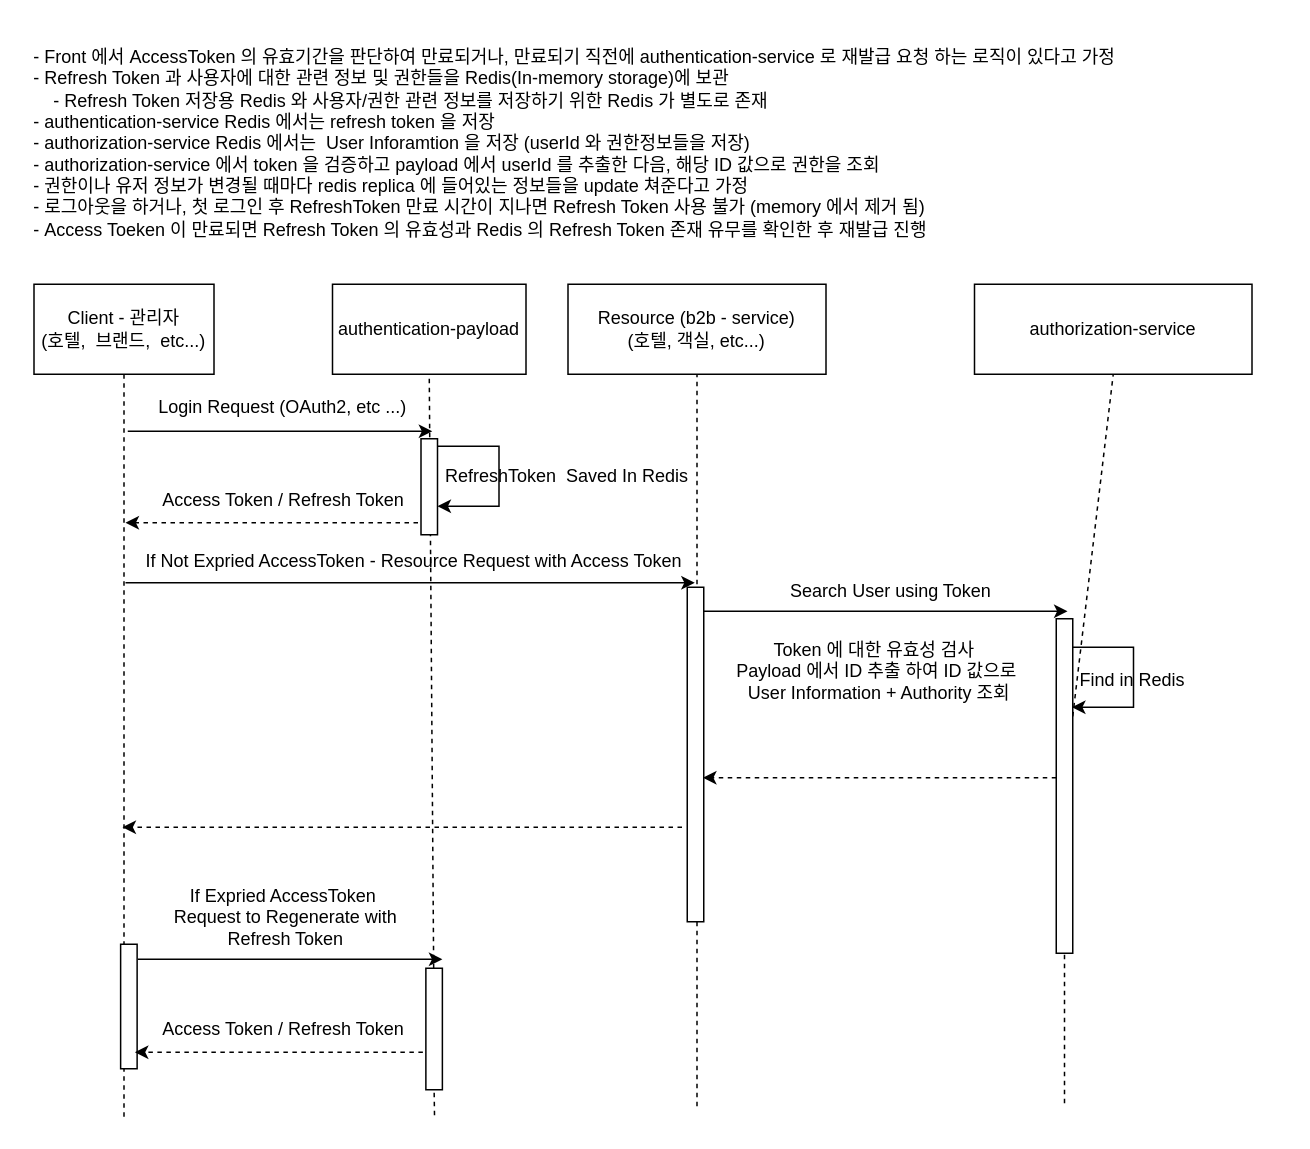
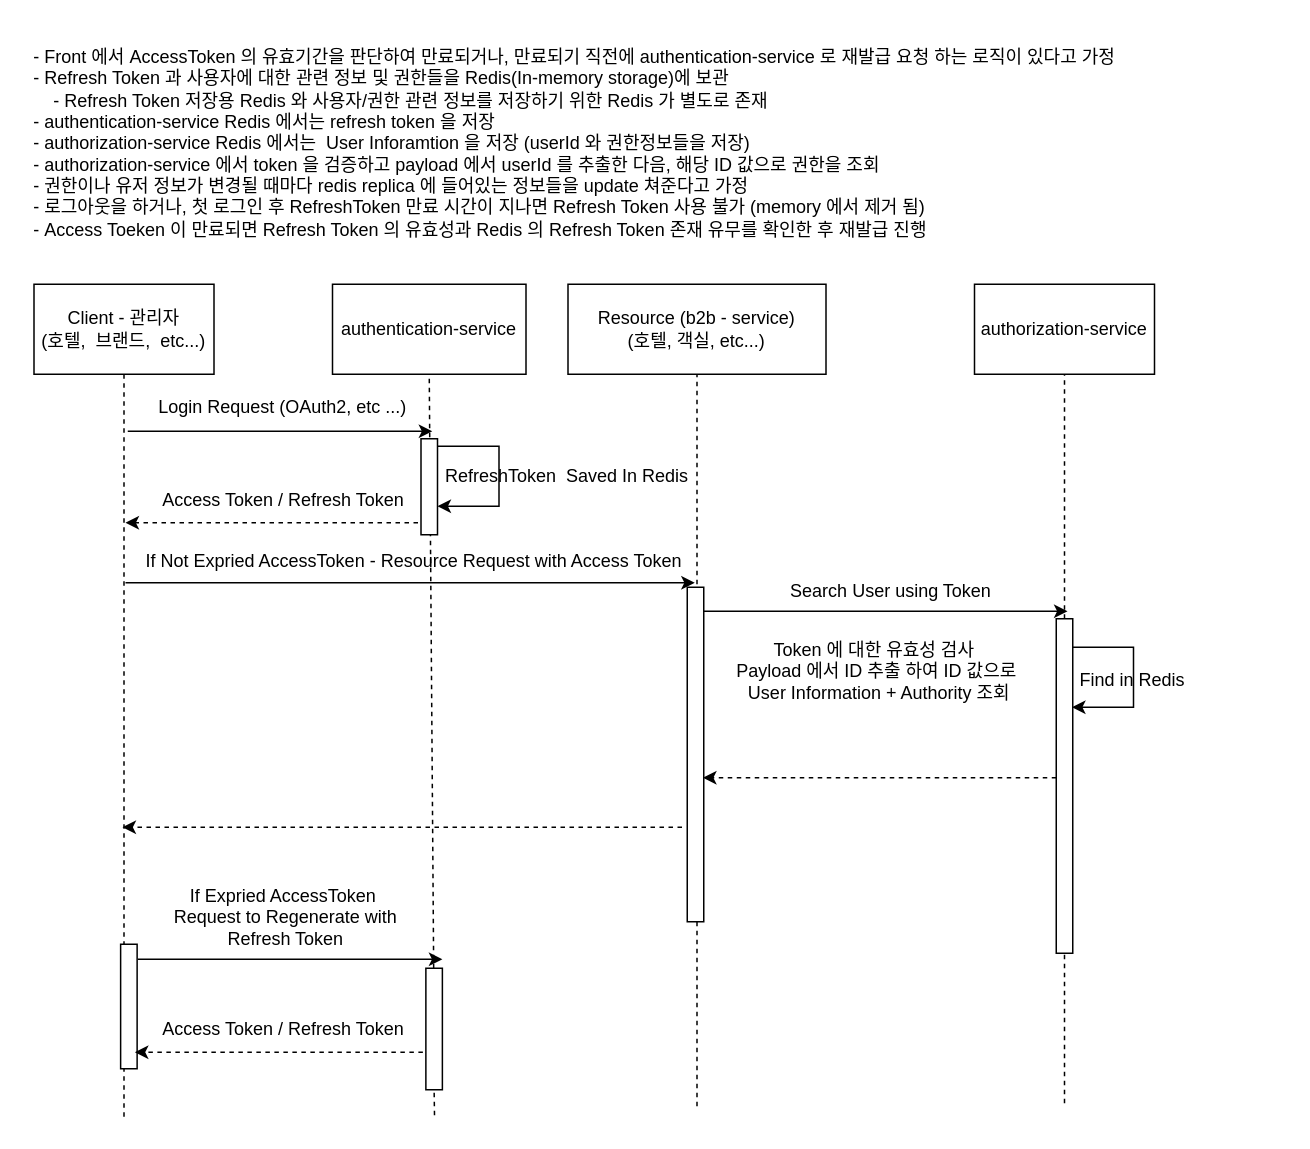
node "authentication-payload": label "authentication-payload" -> "authentication-service"
node "authorization-service": size 278x90 -> 180x90
